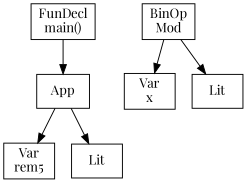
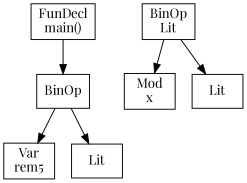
node "BinOp Mod": label "BinOp Mod" -> "BinOp Lit"
node "App": label "App" -> "BinOp"
node "Var x": label "Var x" -> "Mod x"
